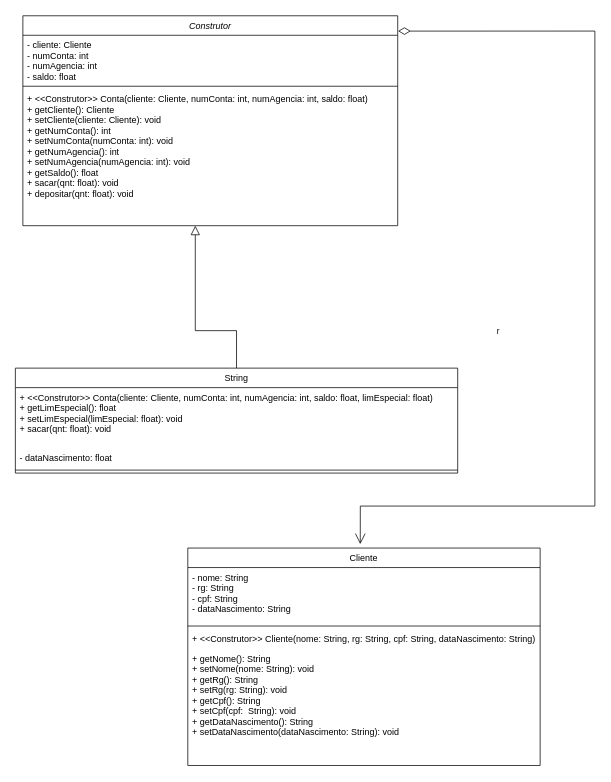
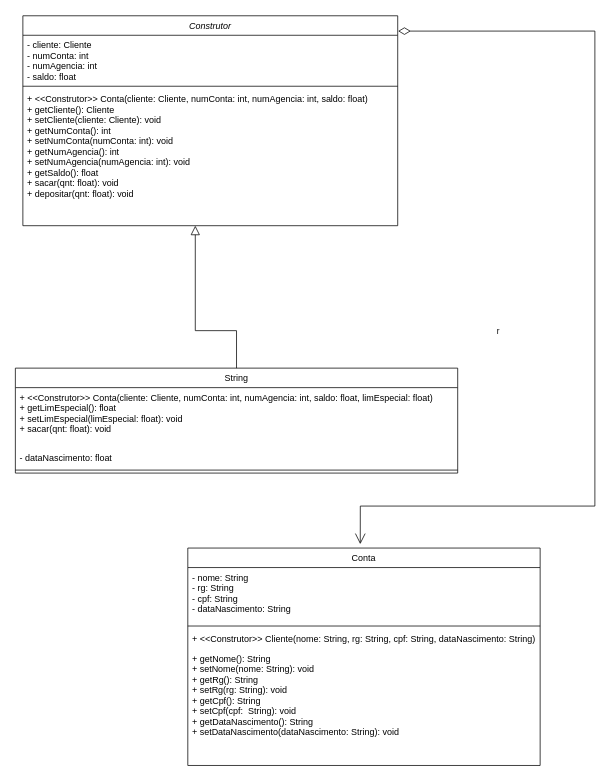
node "Cliente": label "Cliente" -> "Conta"
